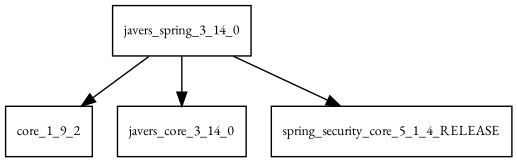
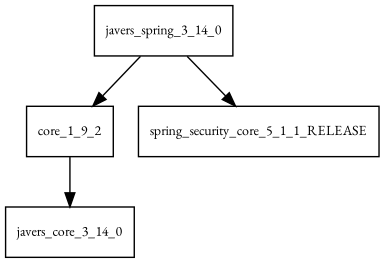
edge "javers_spring_3_14_0" -> "javers_core_3_14_0": now "core_1_9_2" -> "javers_core_3_14_0"
node "spring_security_core_5_1_4_RELEASE": label "spring_security_core_5_1_4_RELEASE" -> "spring_security_core_5_1_1_RELEASE"
